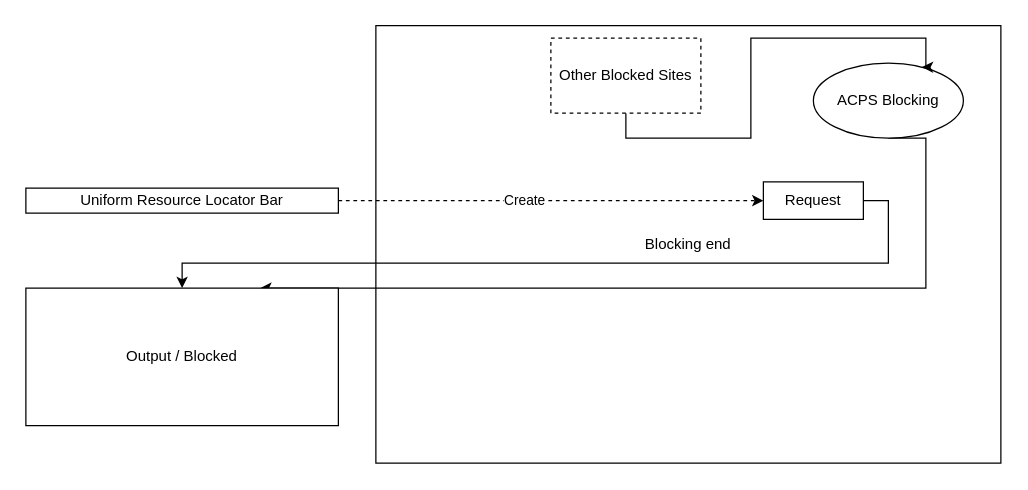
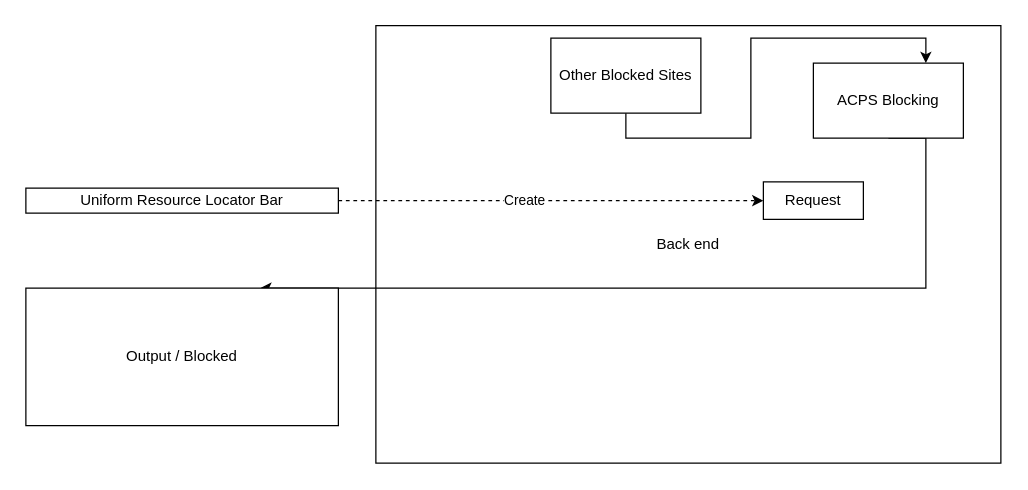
node "Other Blocked Sites": style dashed -> solid
node "ACPS Blocking": shape ellipse -> rectangle
node "Blocking end": label "Blocking end" -> "Back end"
edge "Request" -> "Output / Blocked": removed
